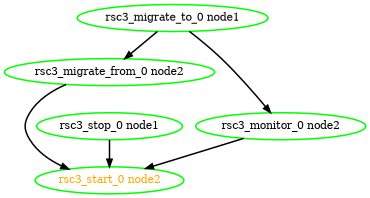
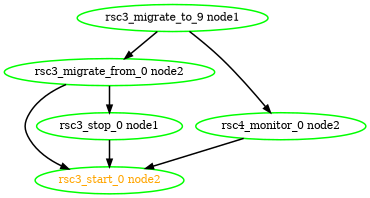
node "rsc3_migrate_to_0 node1": label "rsc3_migrate_to_0 node1" -> "rsc3_migrate_to_9 node1"
edge "rsc3_migrate_from_0 node2" -> "rsc3_stop_0 node1": added
node "rsc3_monitor_0 node2": label "rsc3_monitor_0 node2" -> "rsc4_monitor_0 node2"
